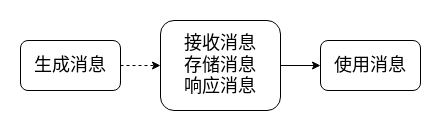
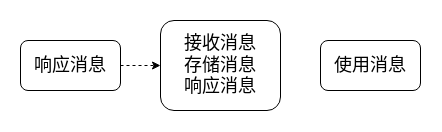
node "生成消息": label "生成消息" -> "响应消息"
edge "接收消息 存储消息 响应消息" -> "使用消息": removed
